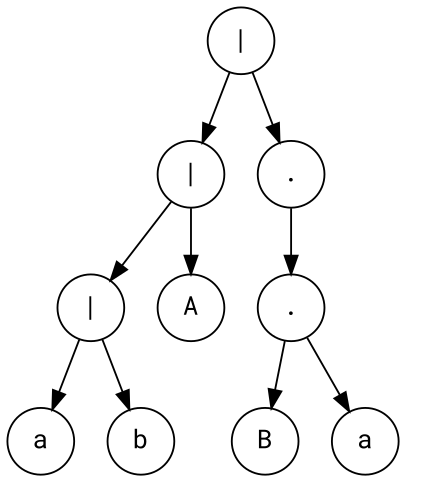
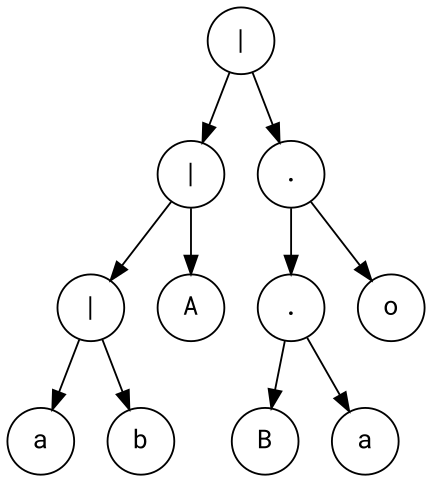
node "o": added
